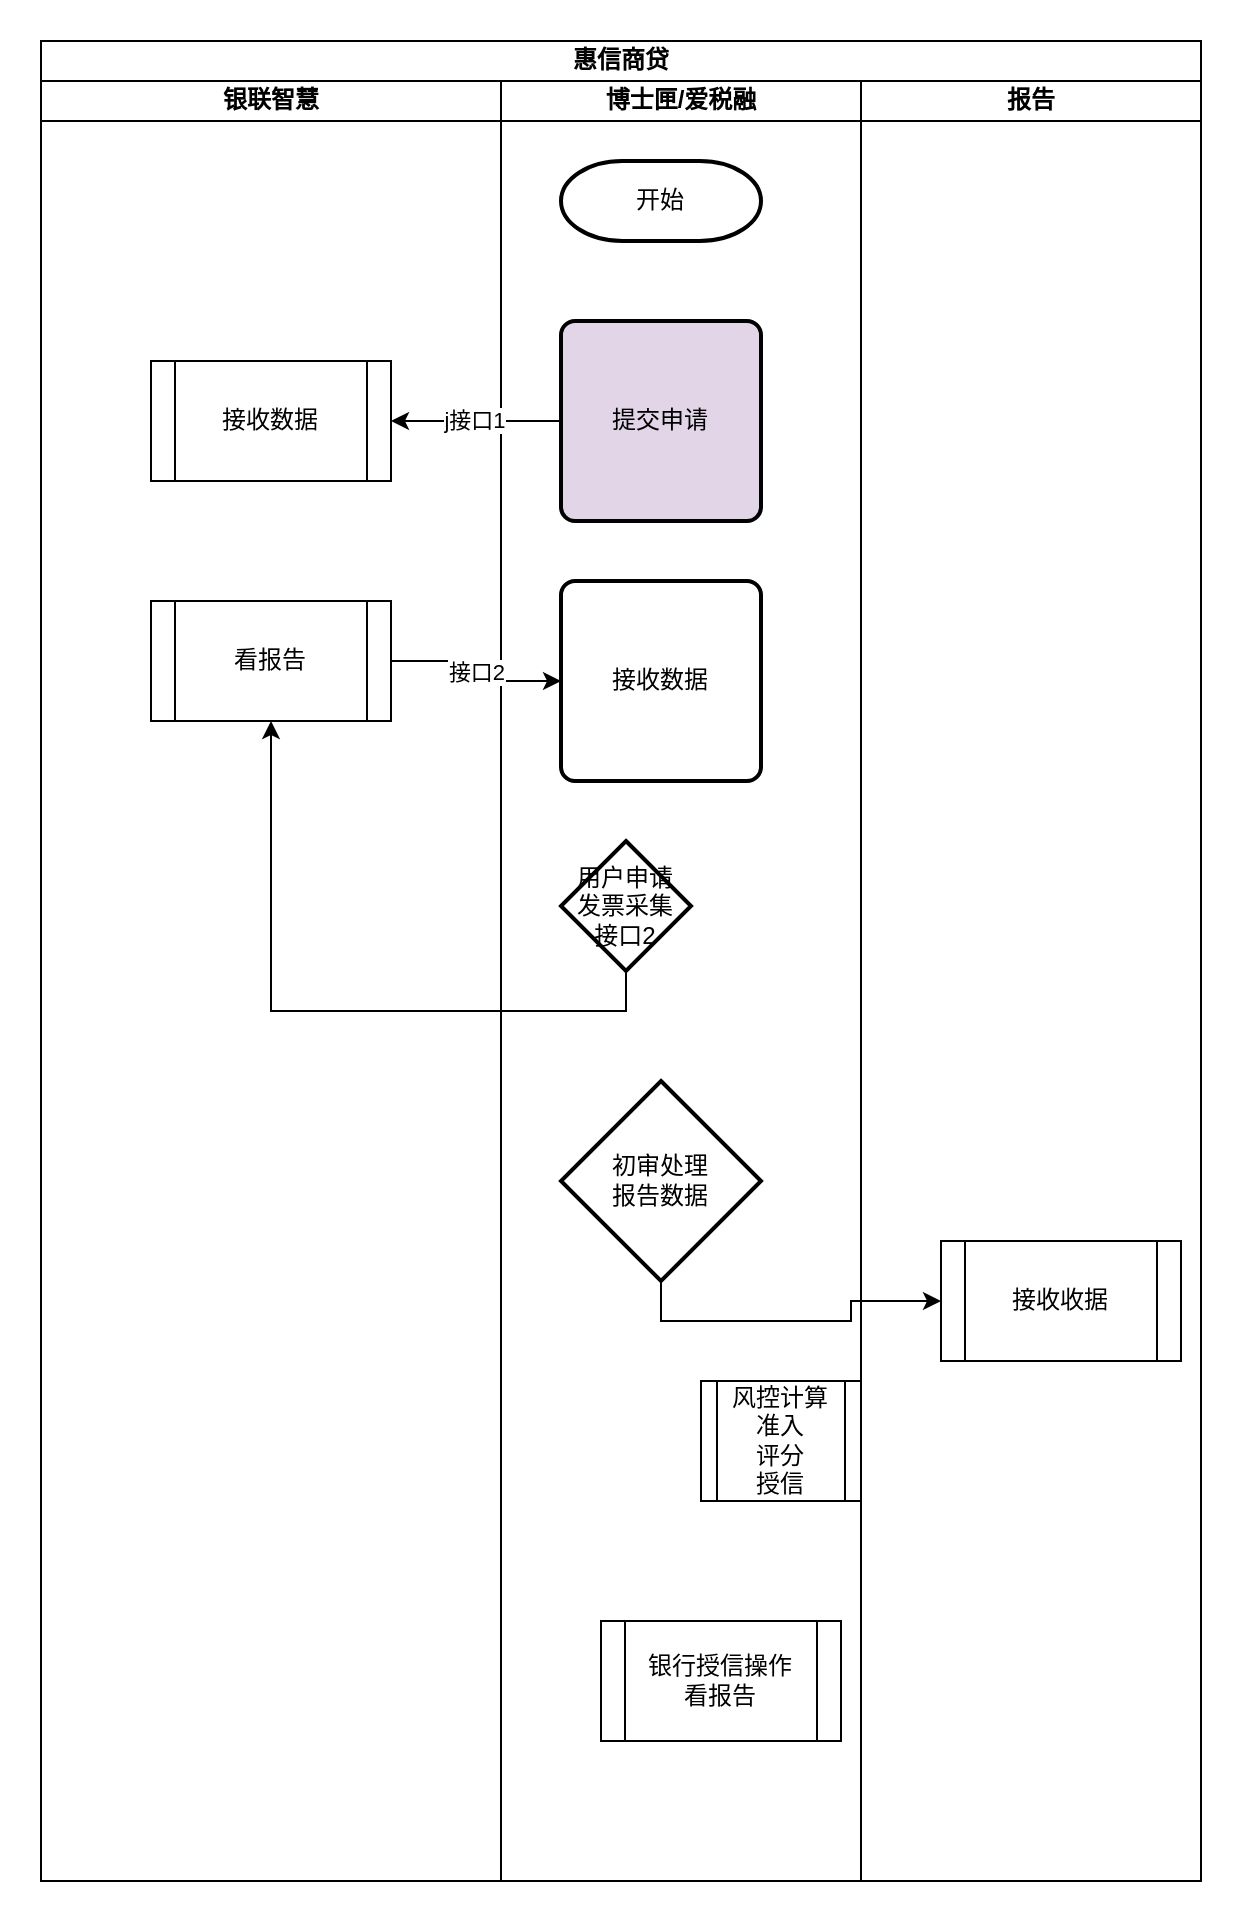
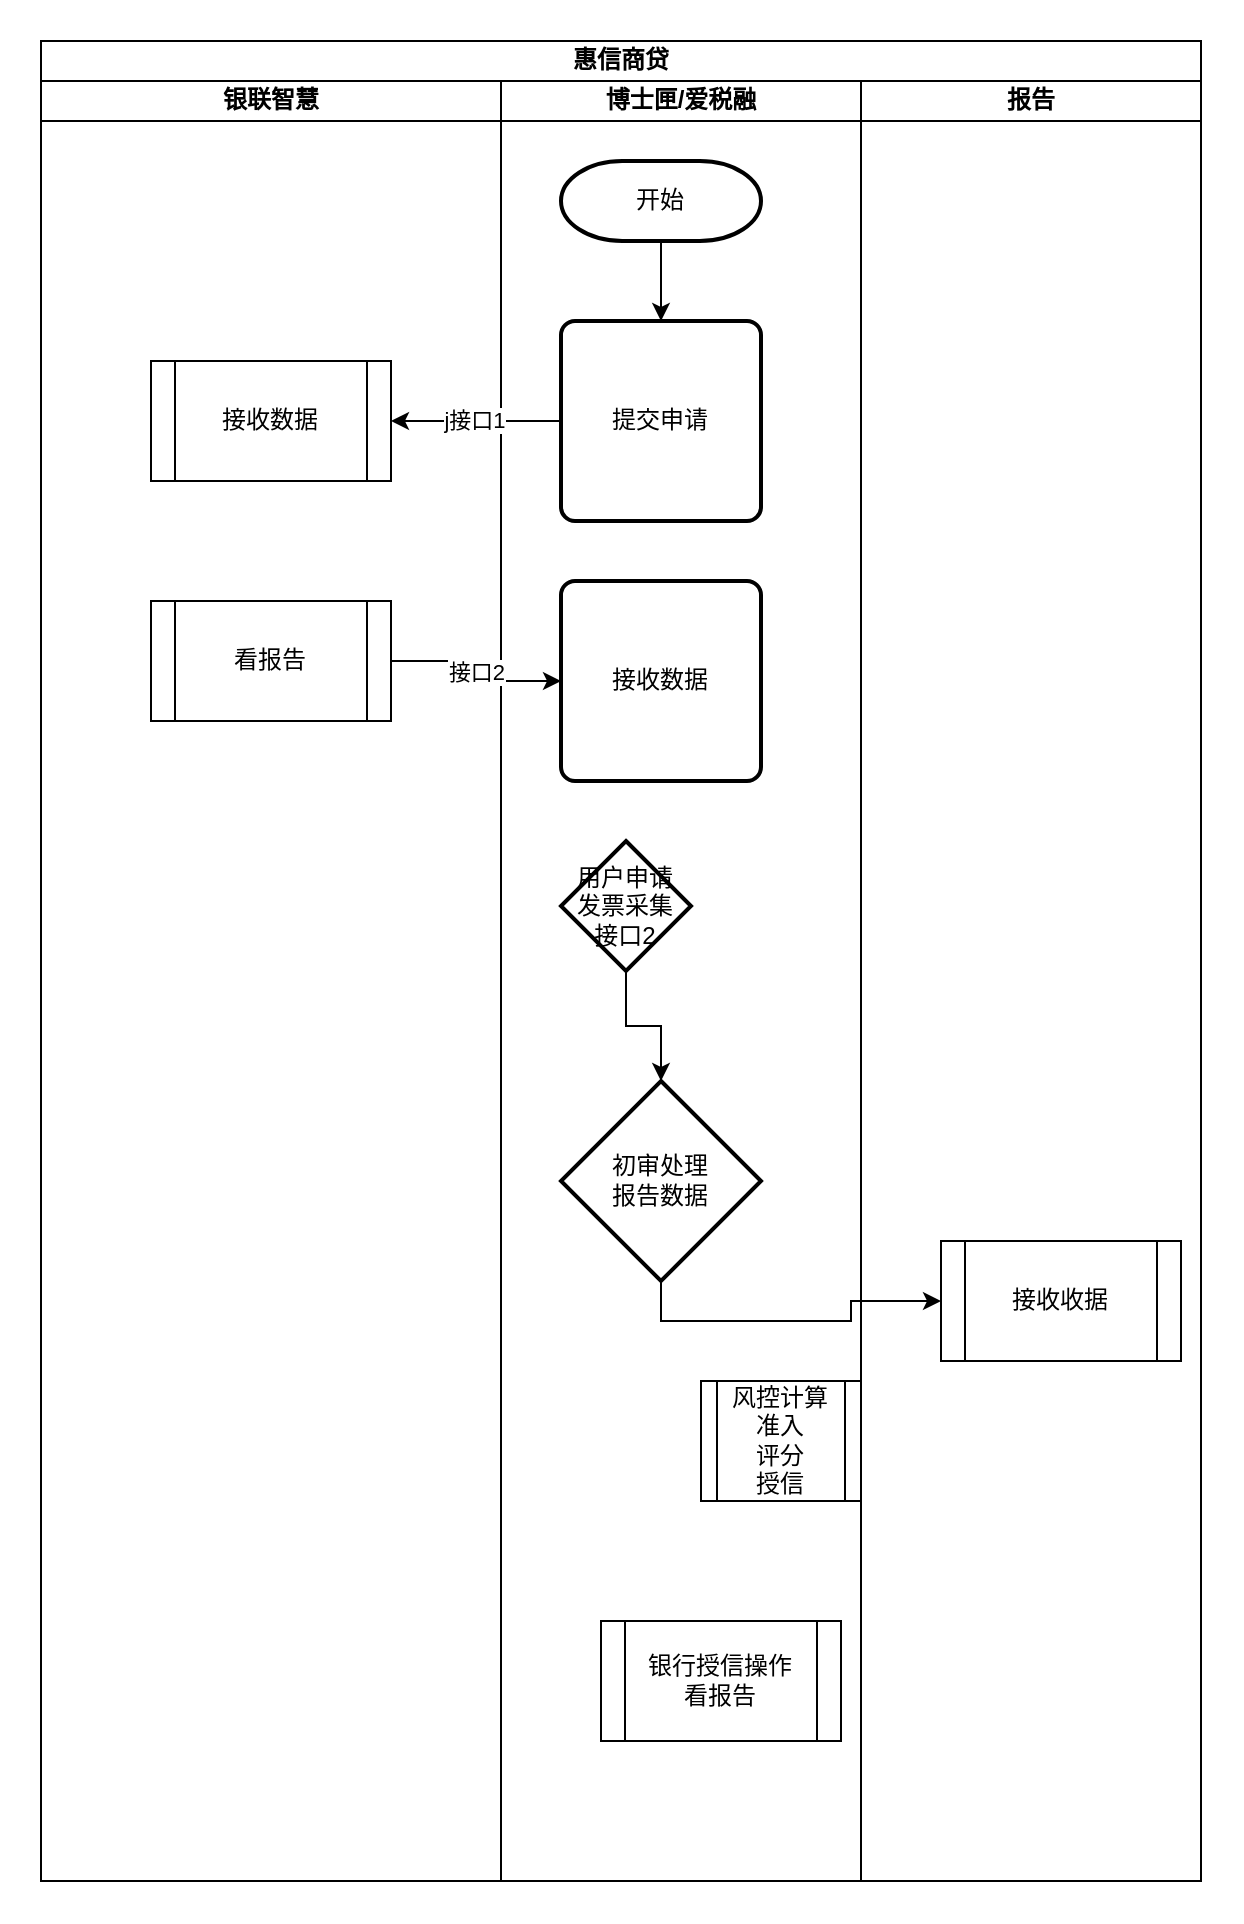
edge "开始" -> "提交申请": added
node "提交申请": fillcolor #e1d5e7 -> #ffffff
edge "用户申请 发票采集 接口2" -> "看报告": now "用户申请 发票采集 接口2" -> "初审处理 报告数据"
